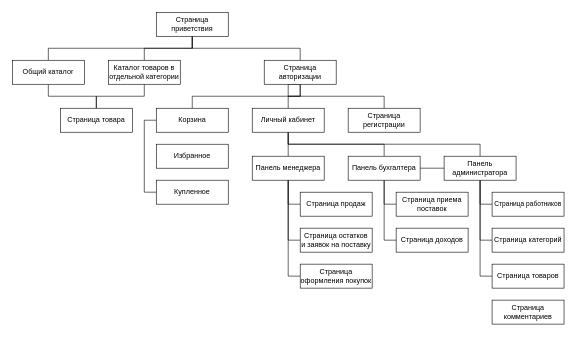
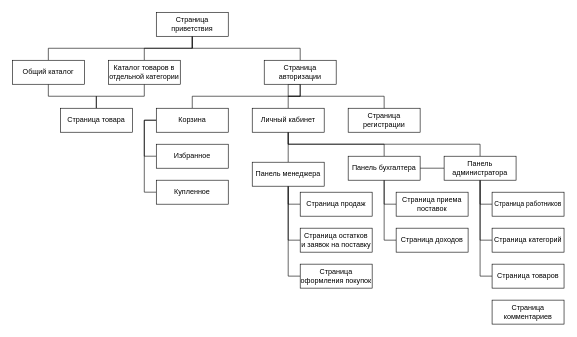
edge "Корзина" -- "Избранное": added
node "Панель менеджера": moved (288, 168) -> (288, 174)
